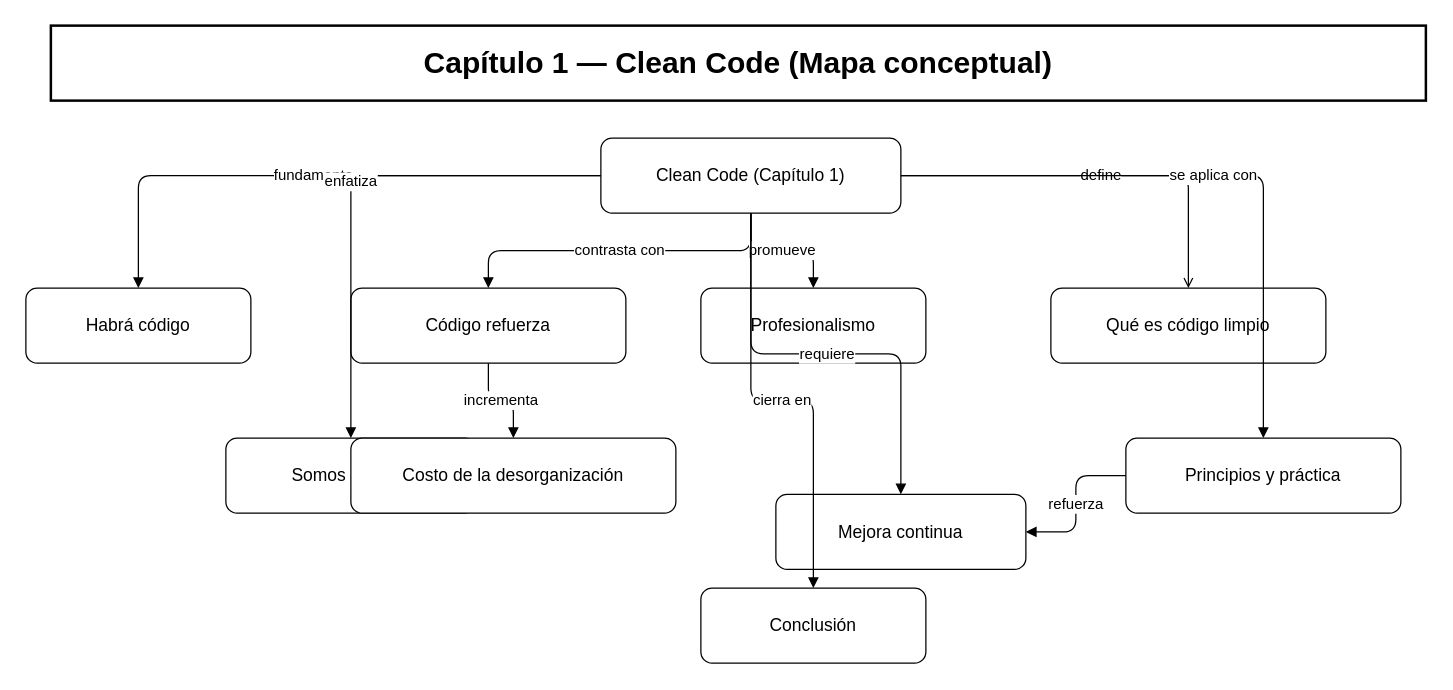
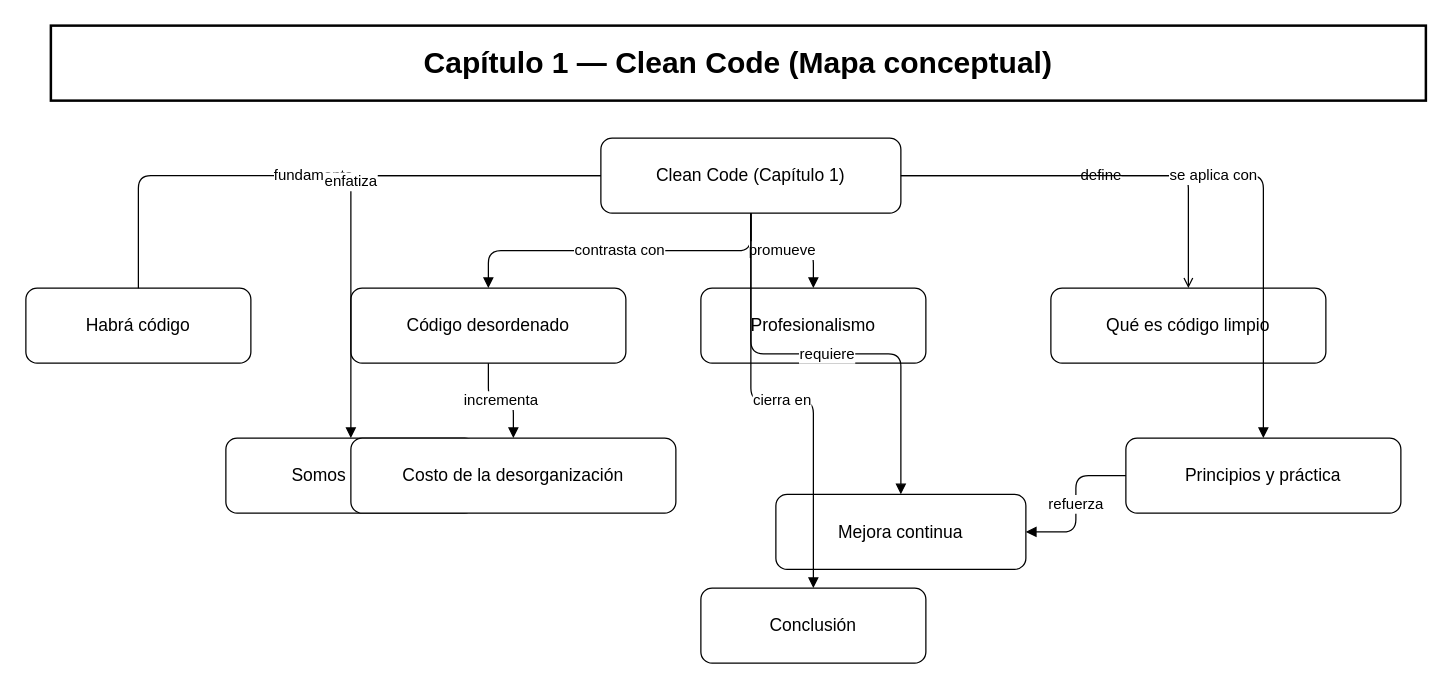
edge "Clean Code (Capítulo 1)" -> "Habrá código": arrowhead block -> none
node "Código refuerza": label "Código refuerza" -> "Código desordenado"
